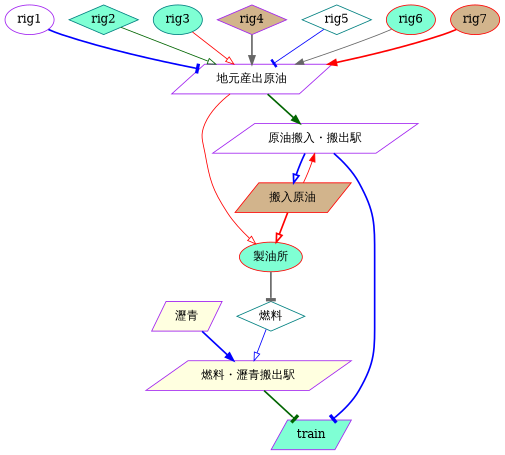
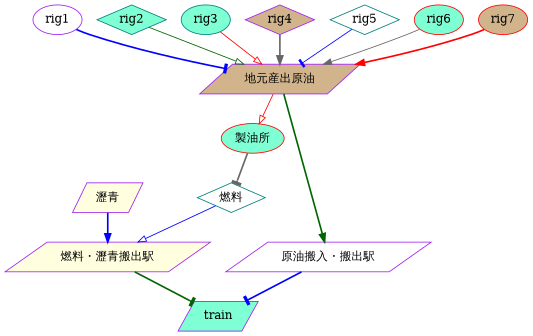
node "地元産出原油": fillcolor white -> tan
node "搬入原油": removed
